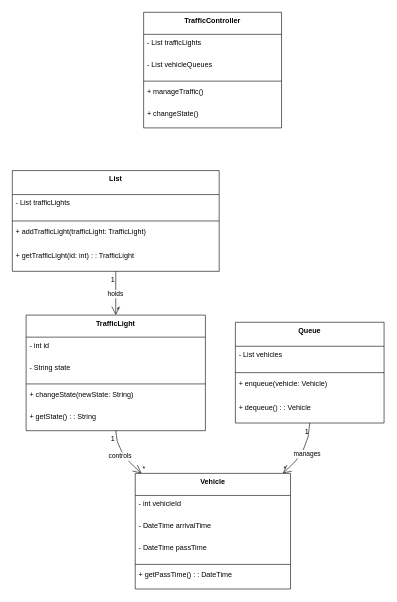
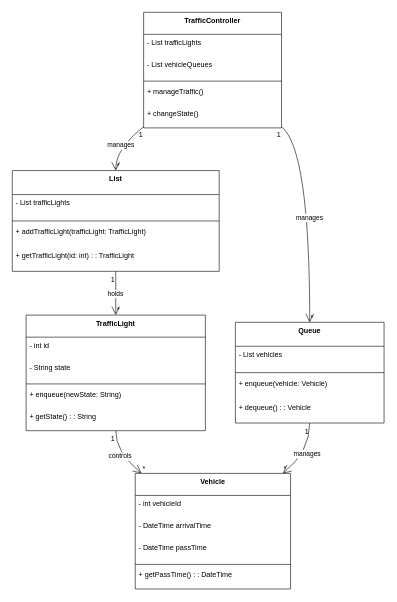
edge "TrafficController" -> "List": added, labels "1", "manages", "*"
edge "TrafficController" -> "Queue": added, labels "1", "manages", "*"
node "+ changeState(newState: String)": label "+ changeState(newState: String)" -> "+ enqueue(newState: String)"
